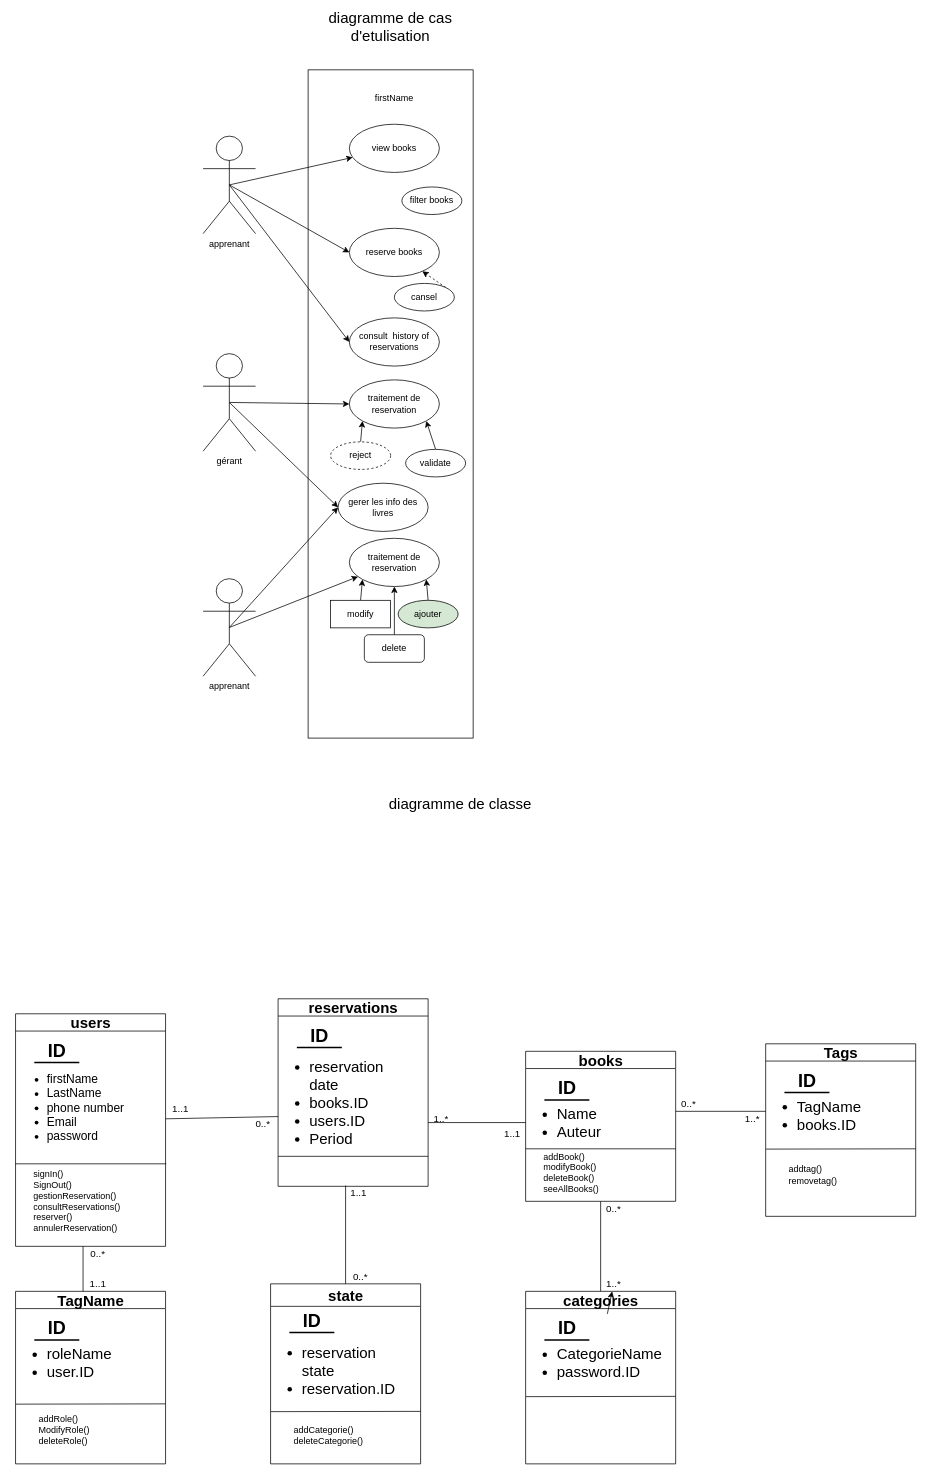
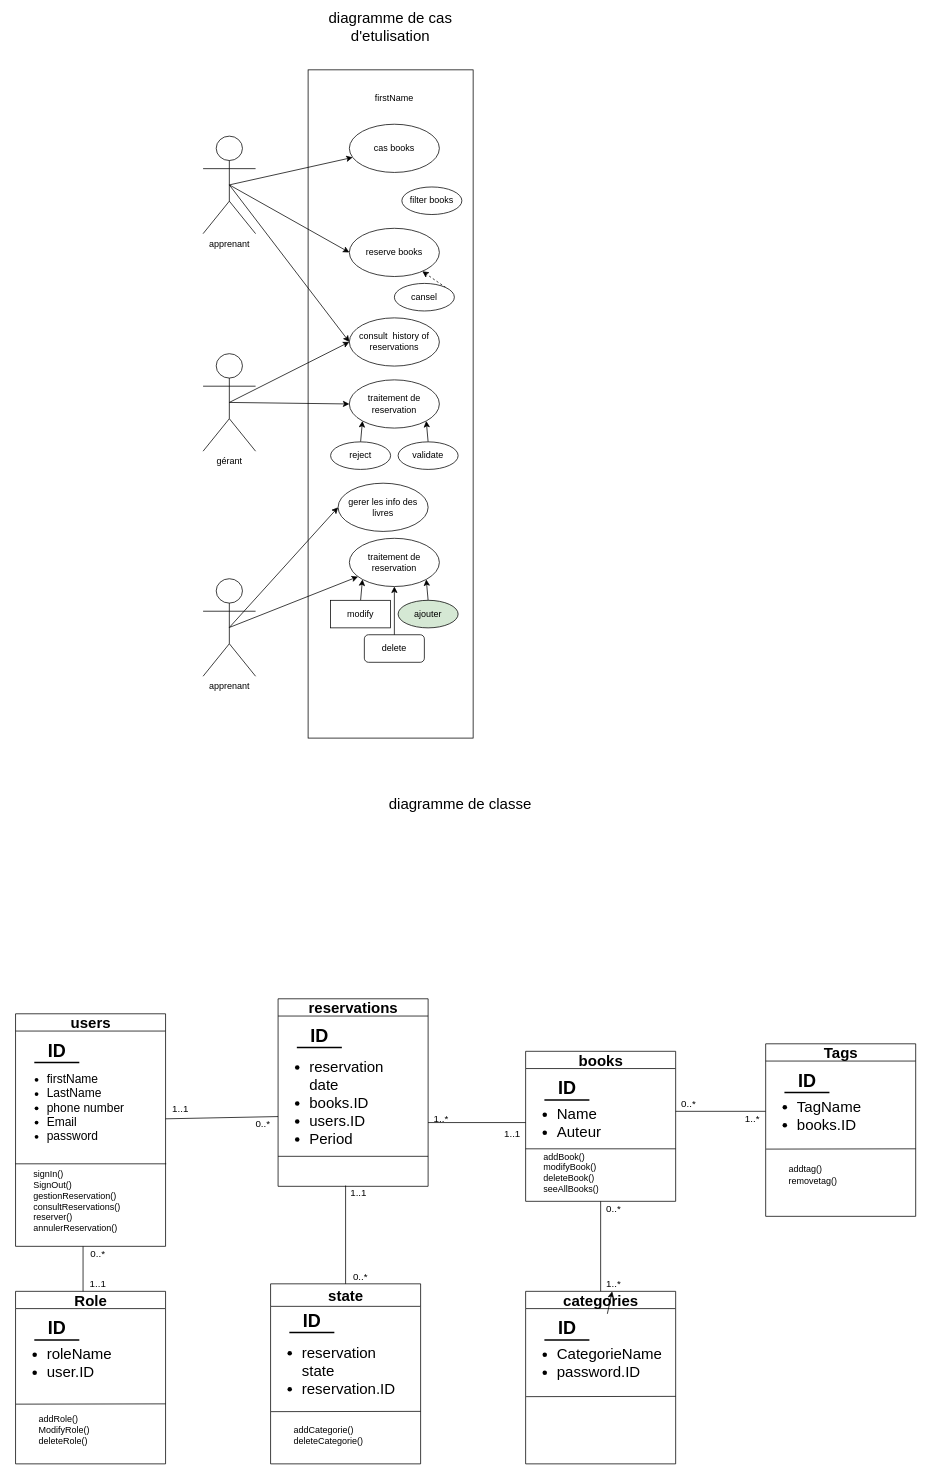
node "view books": label "view books" -> "cas books"
edge "gérant" -> "consult history of reservations": added
edge "gérant" -> "gerer les info des livres": removed
node "reject": style dashed -> solid
node "validate": moved (435, 463) -> (428, 456)
node "TagName": label "TagName" -> "Role"
